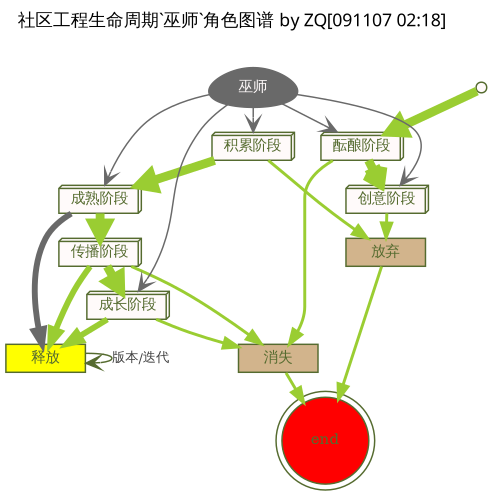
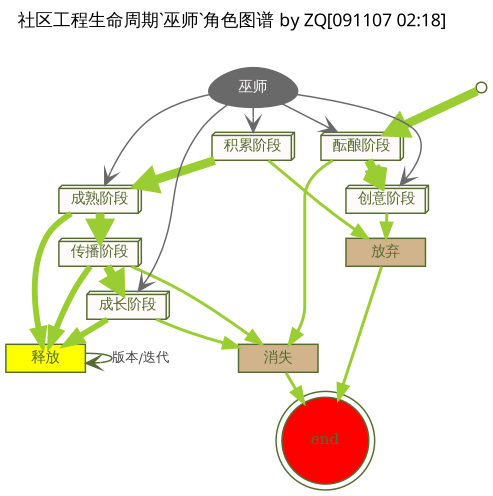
edge "成熟阶段" -> "释放": color dimgray -> yellowgreen
